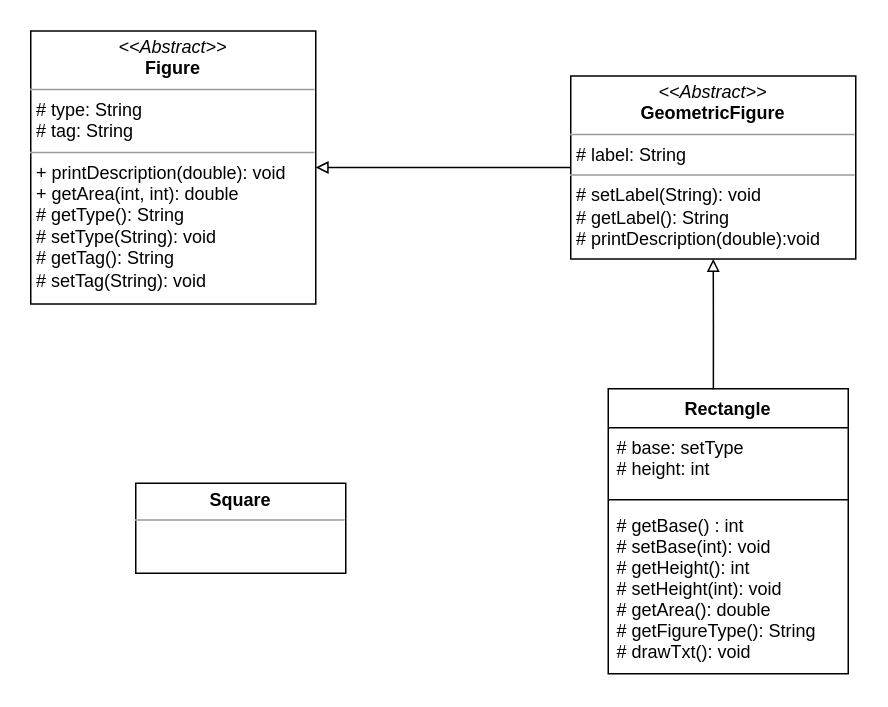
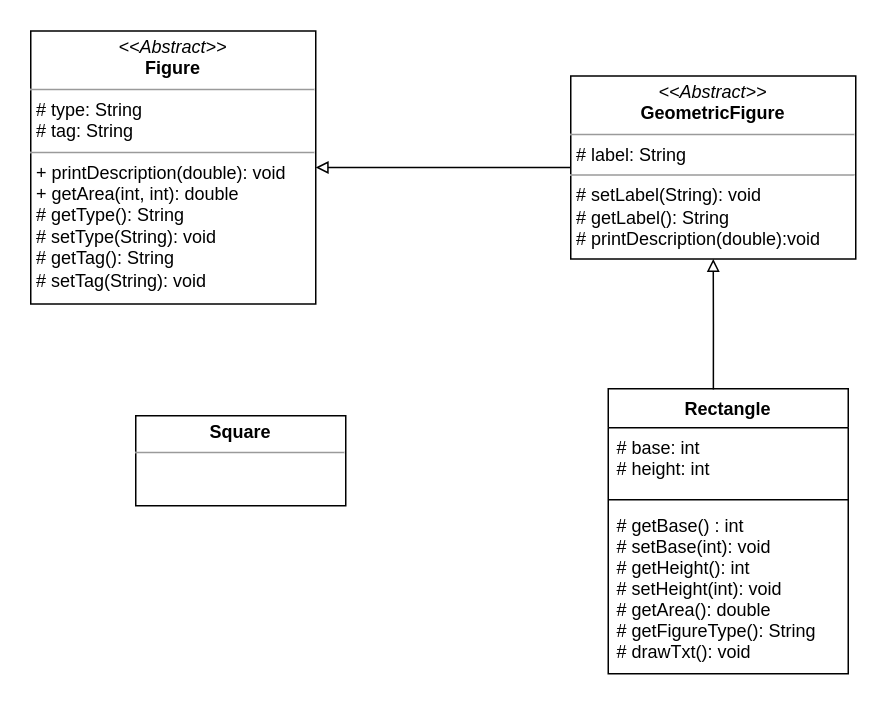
node "# base: setType # height: int": label "# base: setType # height: int" -> "# base: int # height: int"
node "Square": moved (241, 528) -> (241, 461)
